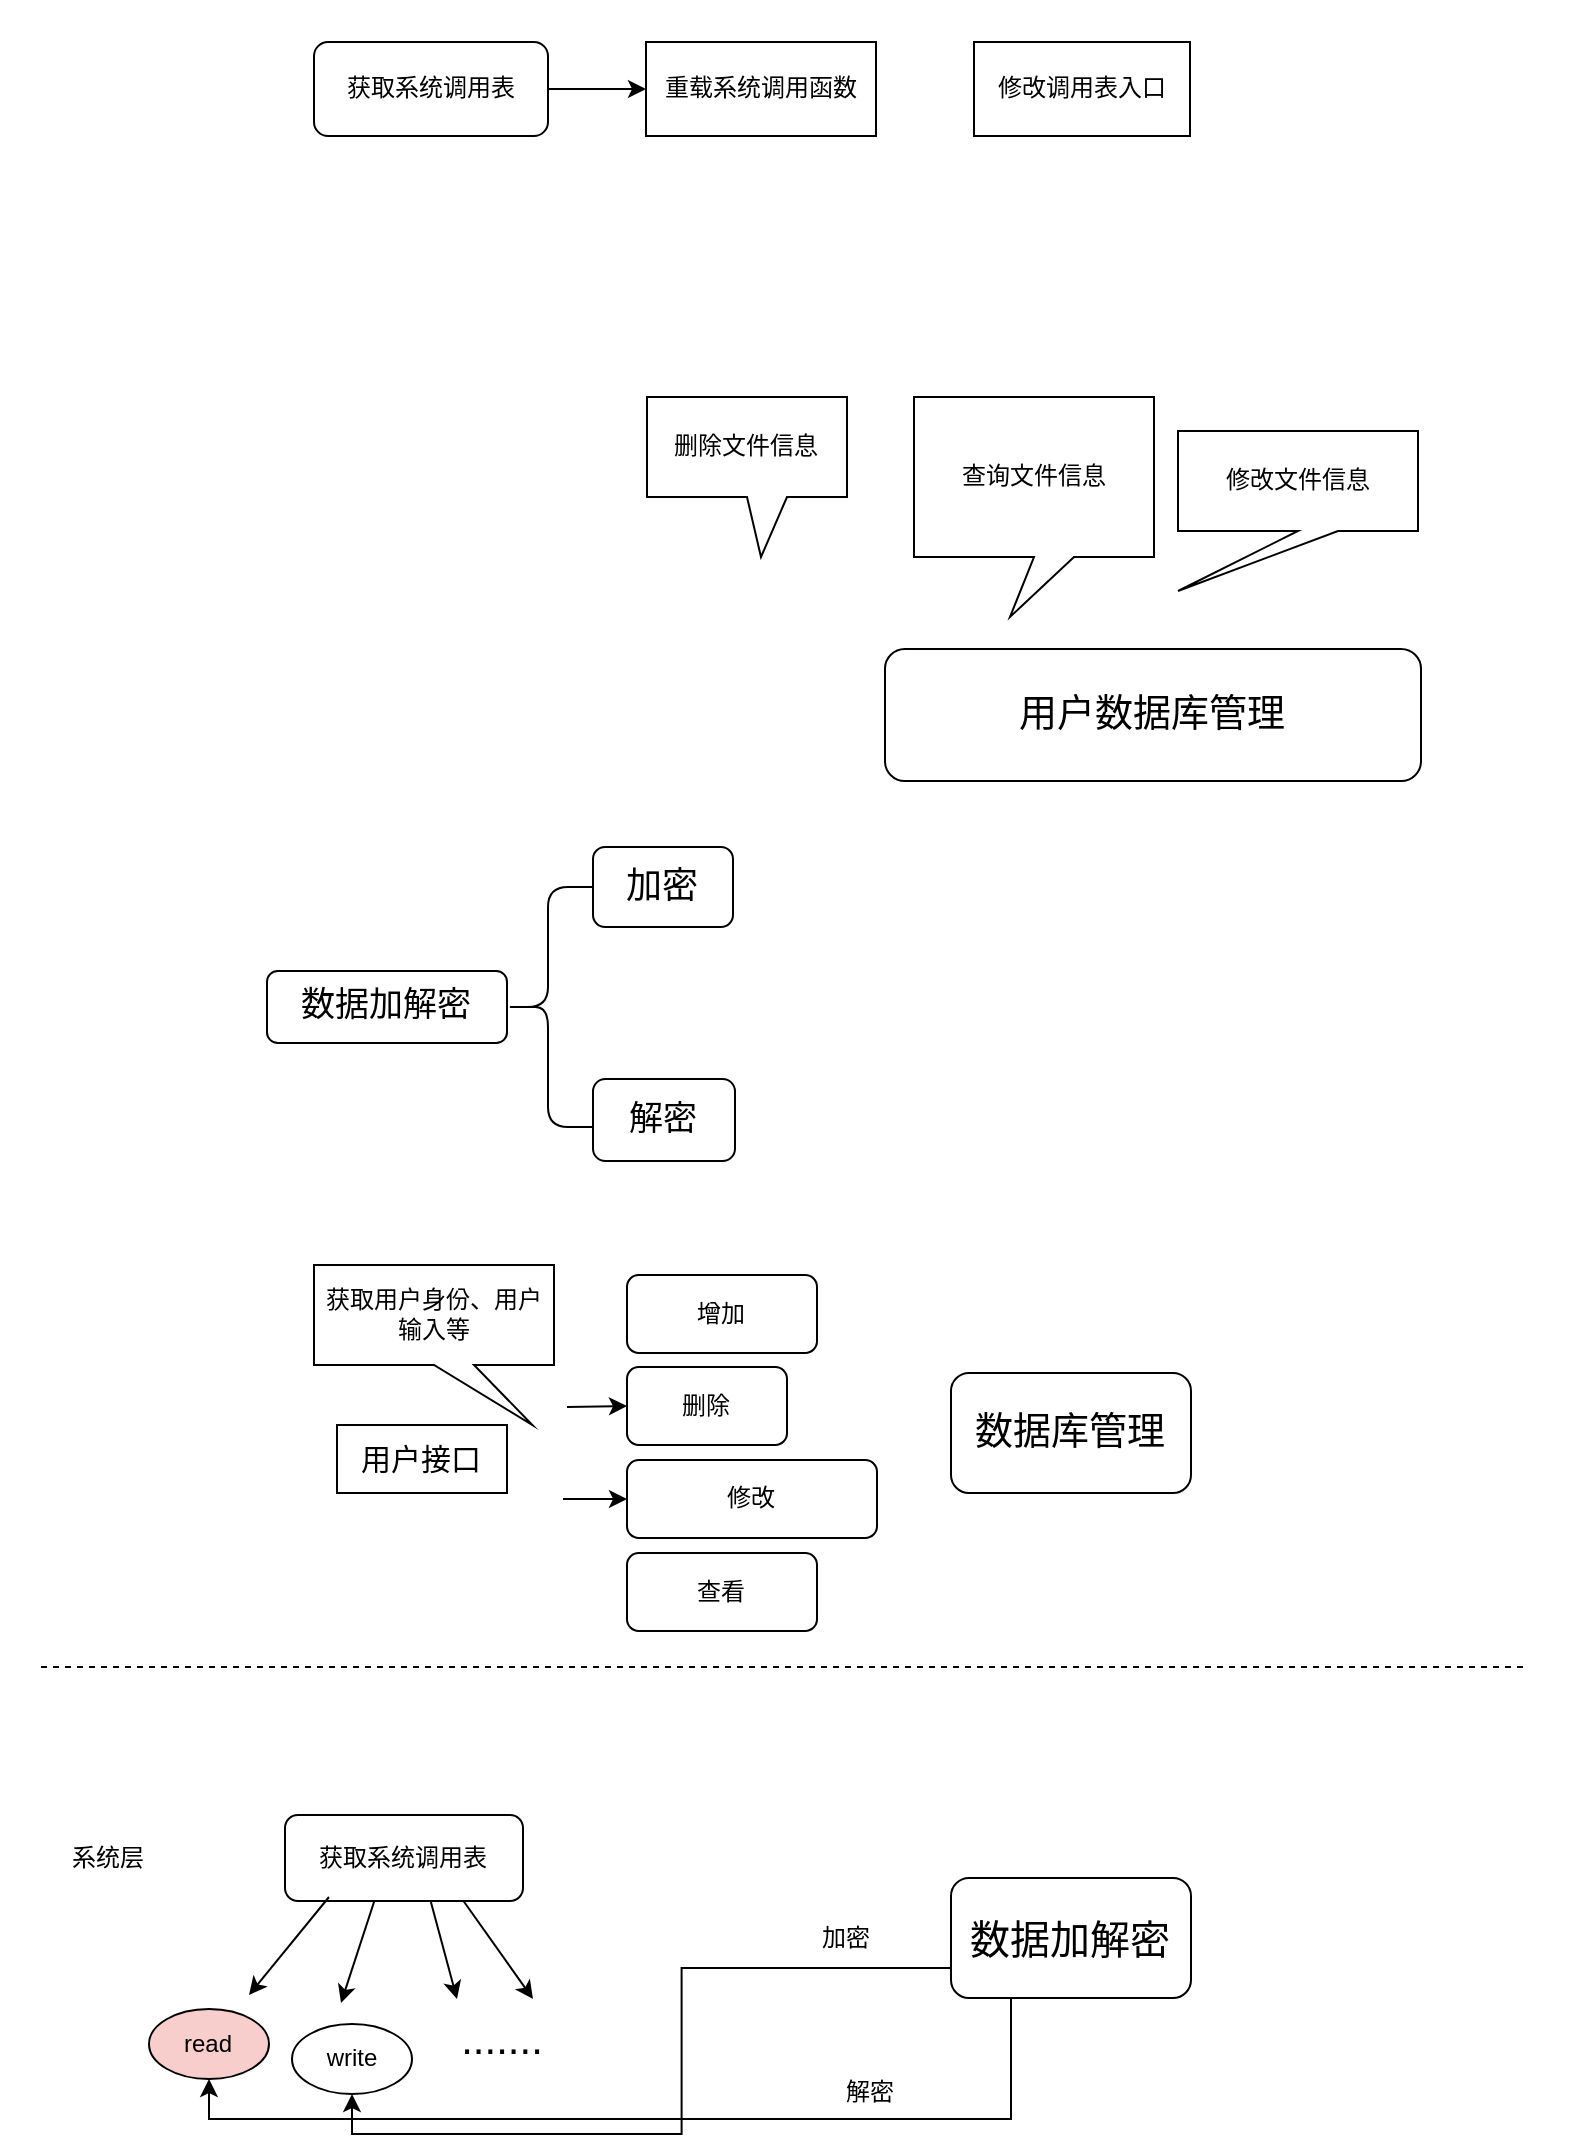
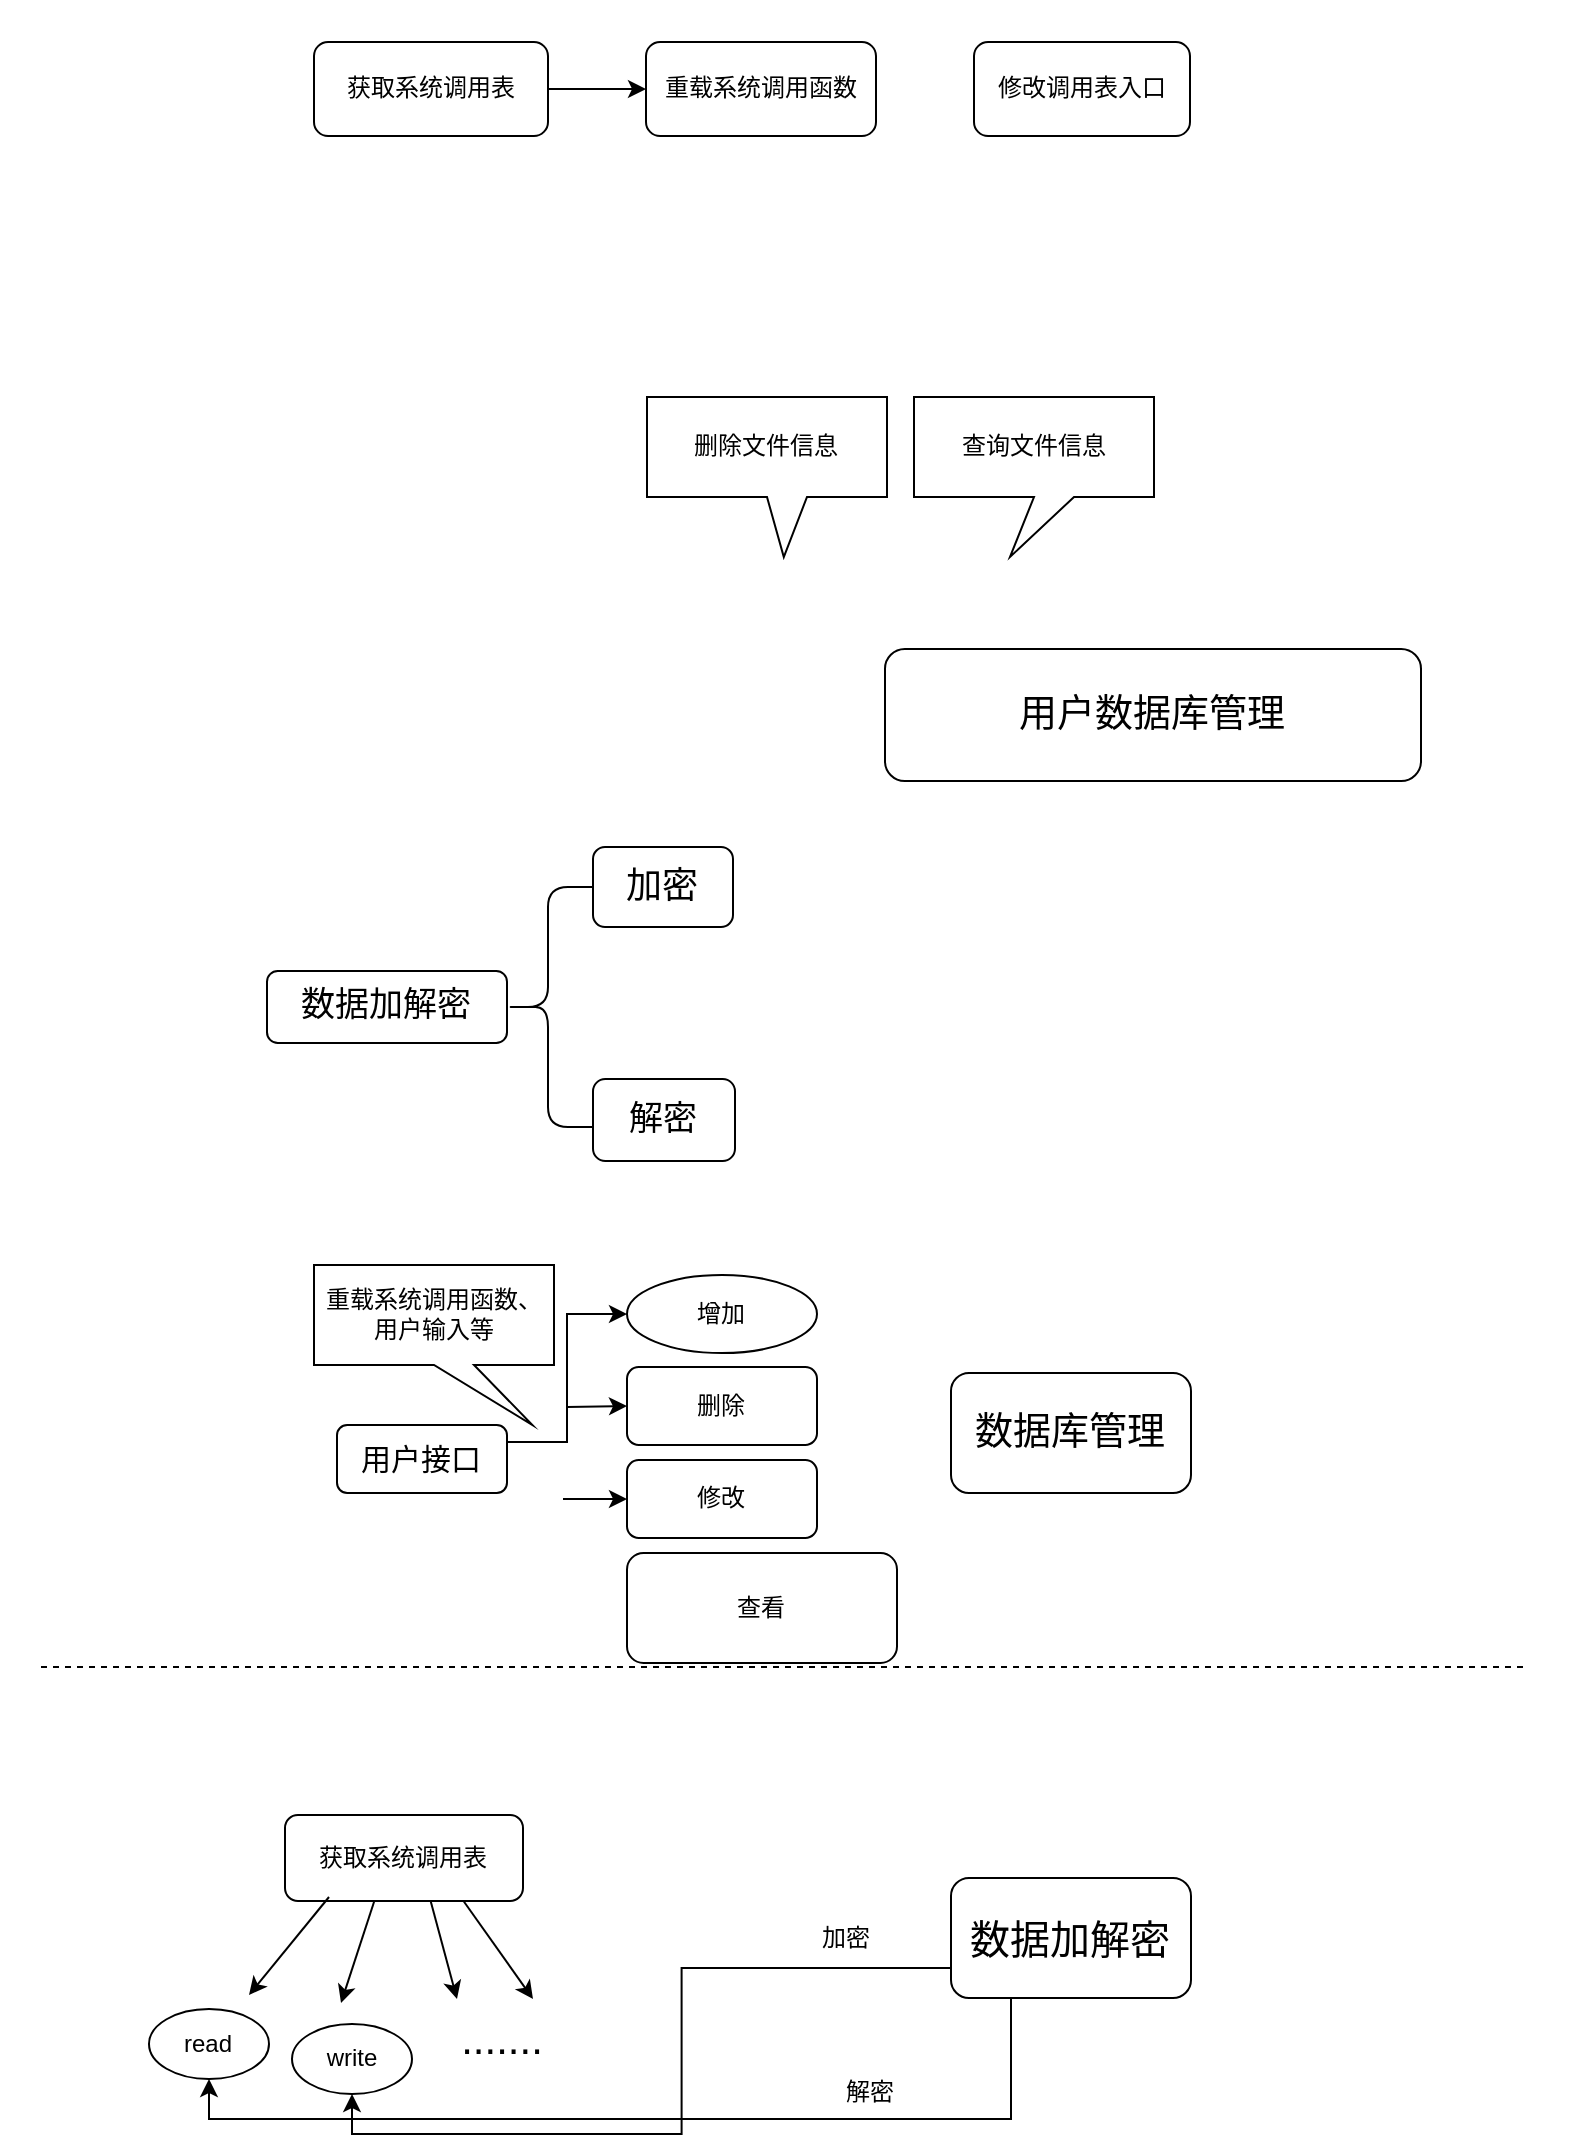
node "重载系统调用函数": shape rectangle -> rounded rectangle
node "修改调用表入口": shape rectangle -> rounded rectangle
node "删除文件信息": size 200x160 -> 240x160
node "查询文件信息": size 240x220 -> 240x160
node "修改文件信息": removed
node "增加": shape rounded rectangle -> ellipse
node "获取用户身份、用户输入等": label "获取用户身份、用户输入等" -> "重载系统调用函数、用户输入等"
edge "用户接口" -> "增加": added
node "删除": size 160x78 -> 190x78
node "用户接口": shape rectangle -> rounded rectangle
node "修改": size 250x78 -> 190x78
node "查看": size 190x78 -> 270x110
node "系统层": removed
node "read": fillcolor #f8cecc -> #ffffff
